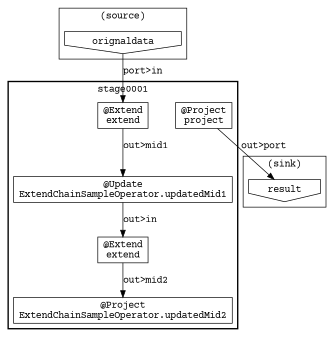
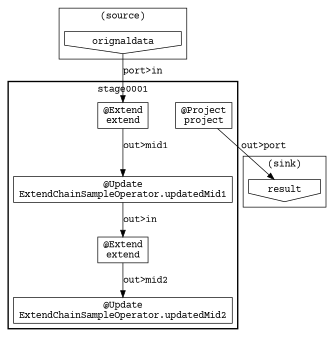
node "@Project ExtendChainSampleOperator.updatedMid2": label "@Project ExtendChainSampleOperator.updatedMid2" -> "@Update ExtendChainSampleOperator.updatedMid2"
